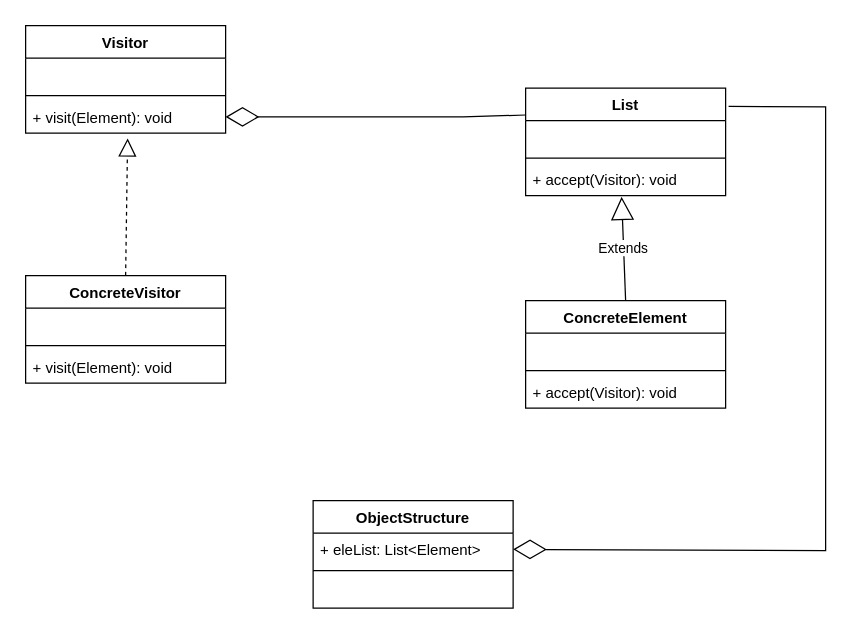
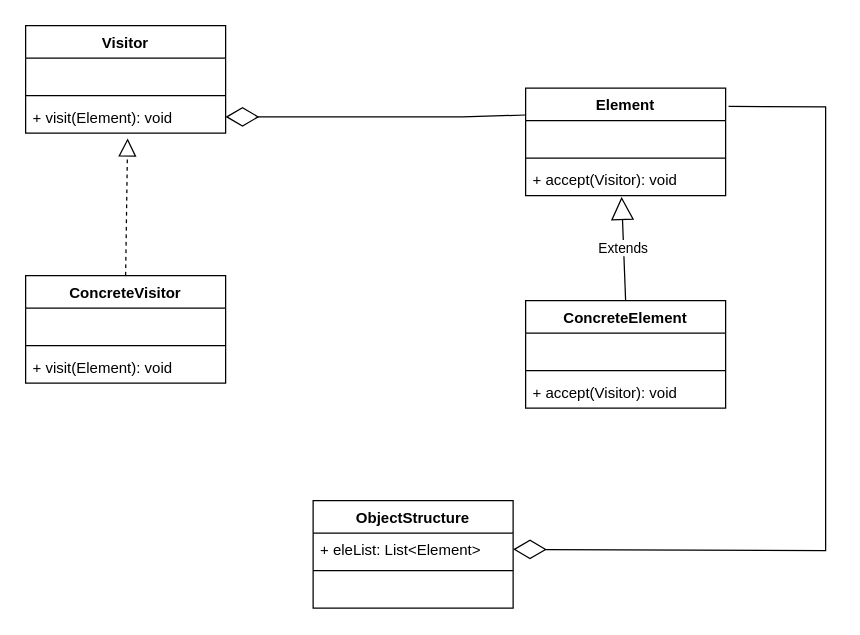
node "List": label "List" -> "Element"
